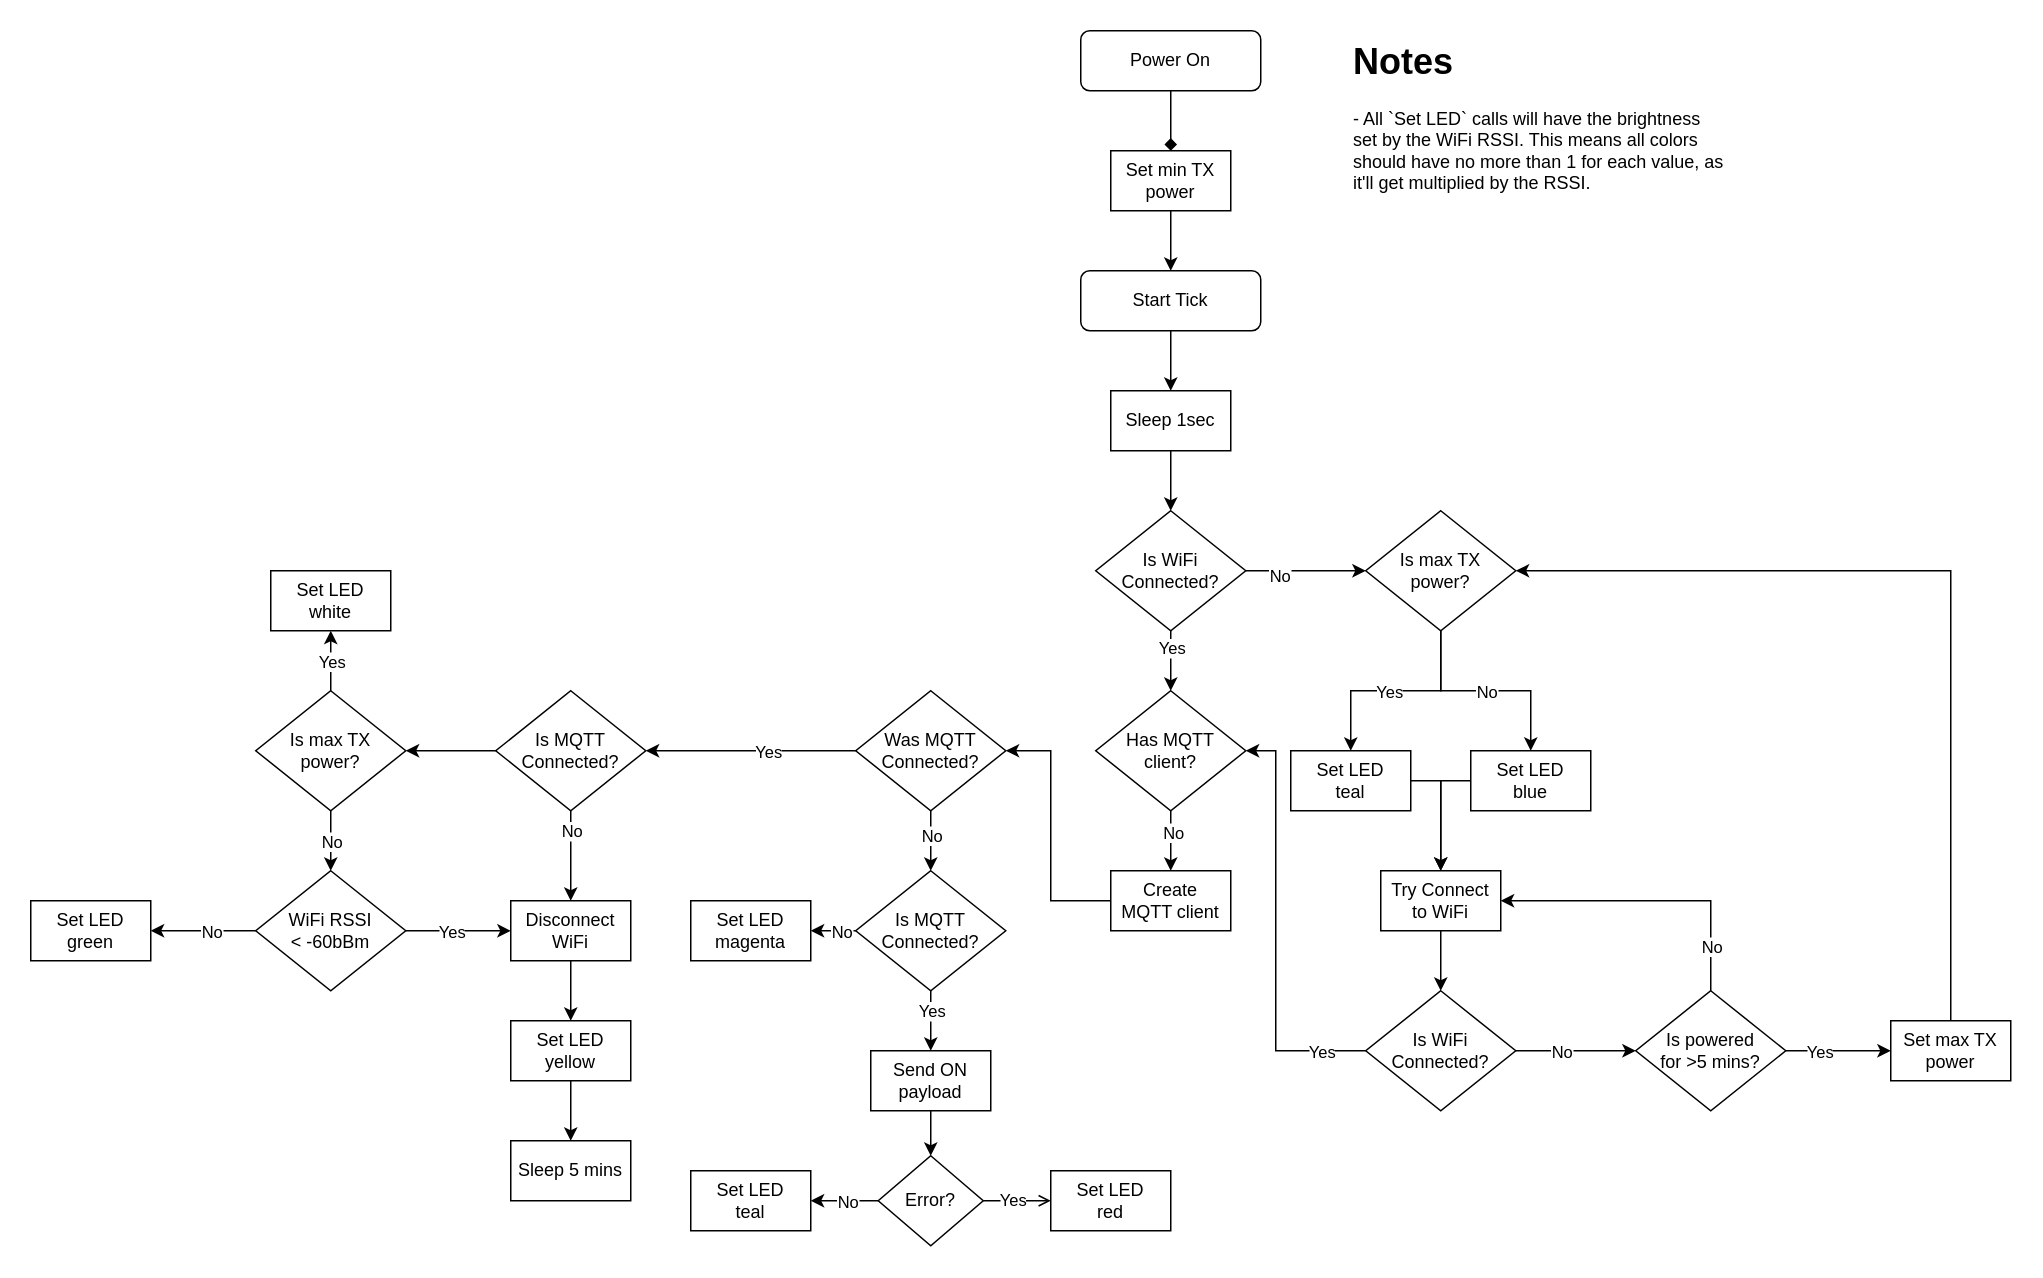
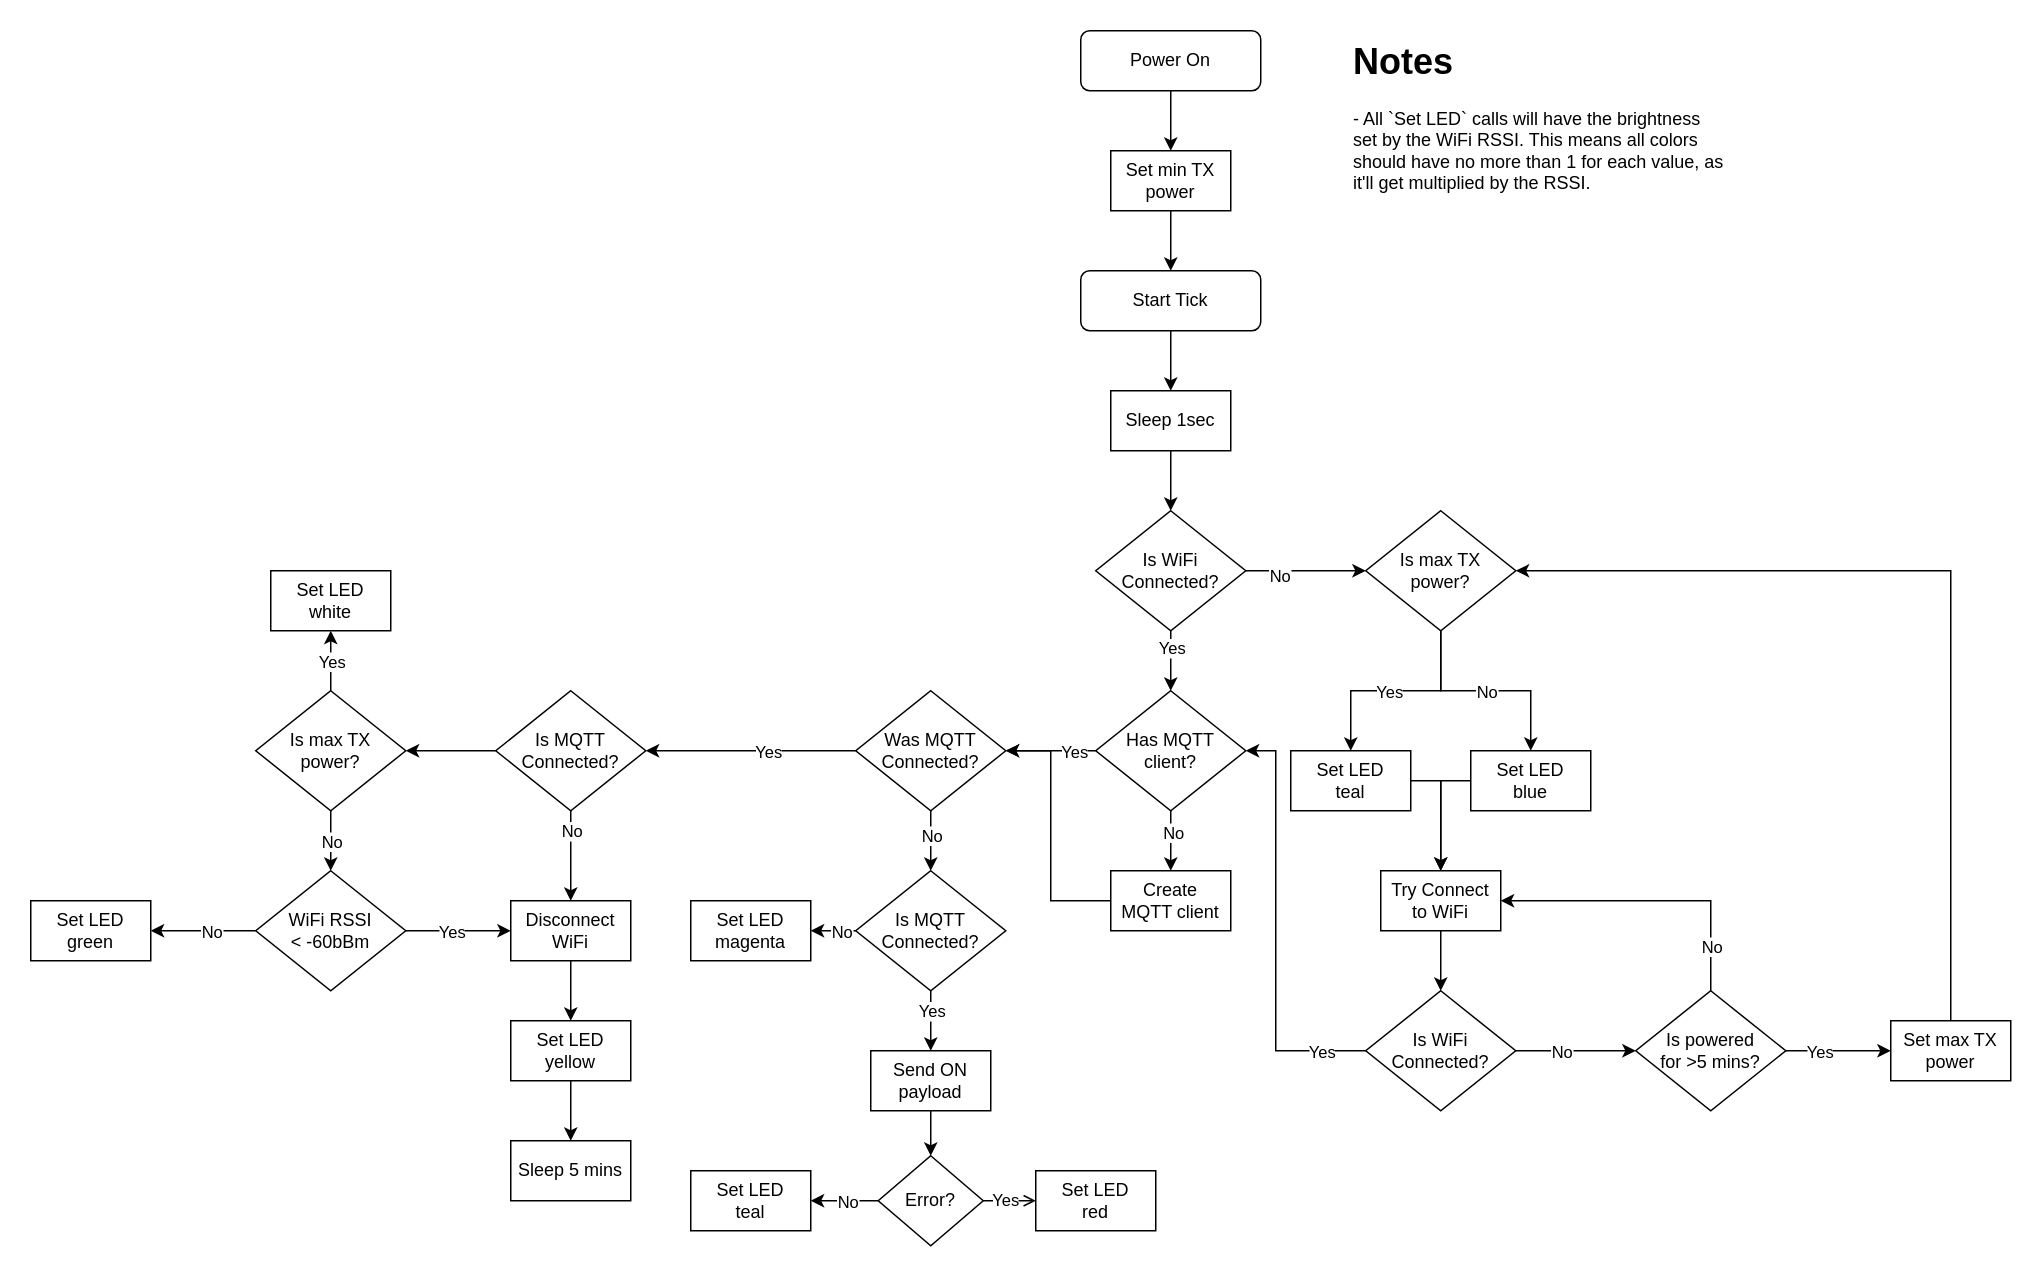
edge "Power On" -> "Set min TX power": arrowhead diamond -> classic
edge "Has MQTT client?" -> "Was MQTT Connected?": added, label "Yes"
node "Set LED red": moved (1111, 1201) -> (1096, 1201)
